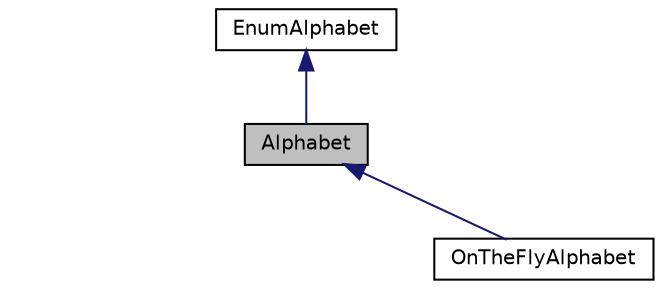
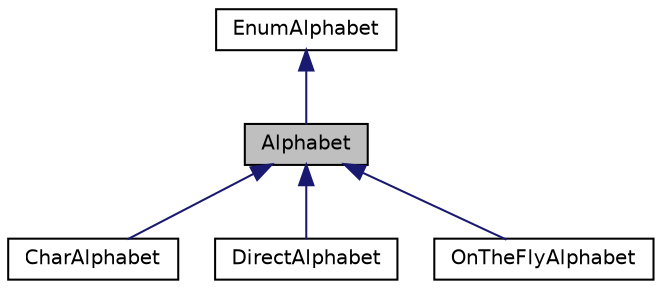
node "CharAlphabet": added
node "DirectAlphabet": added
